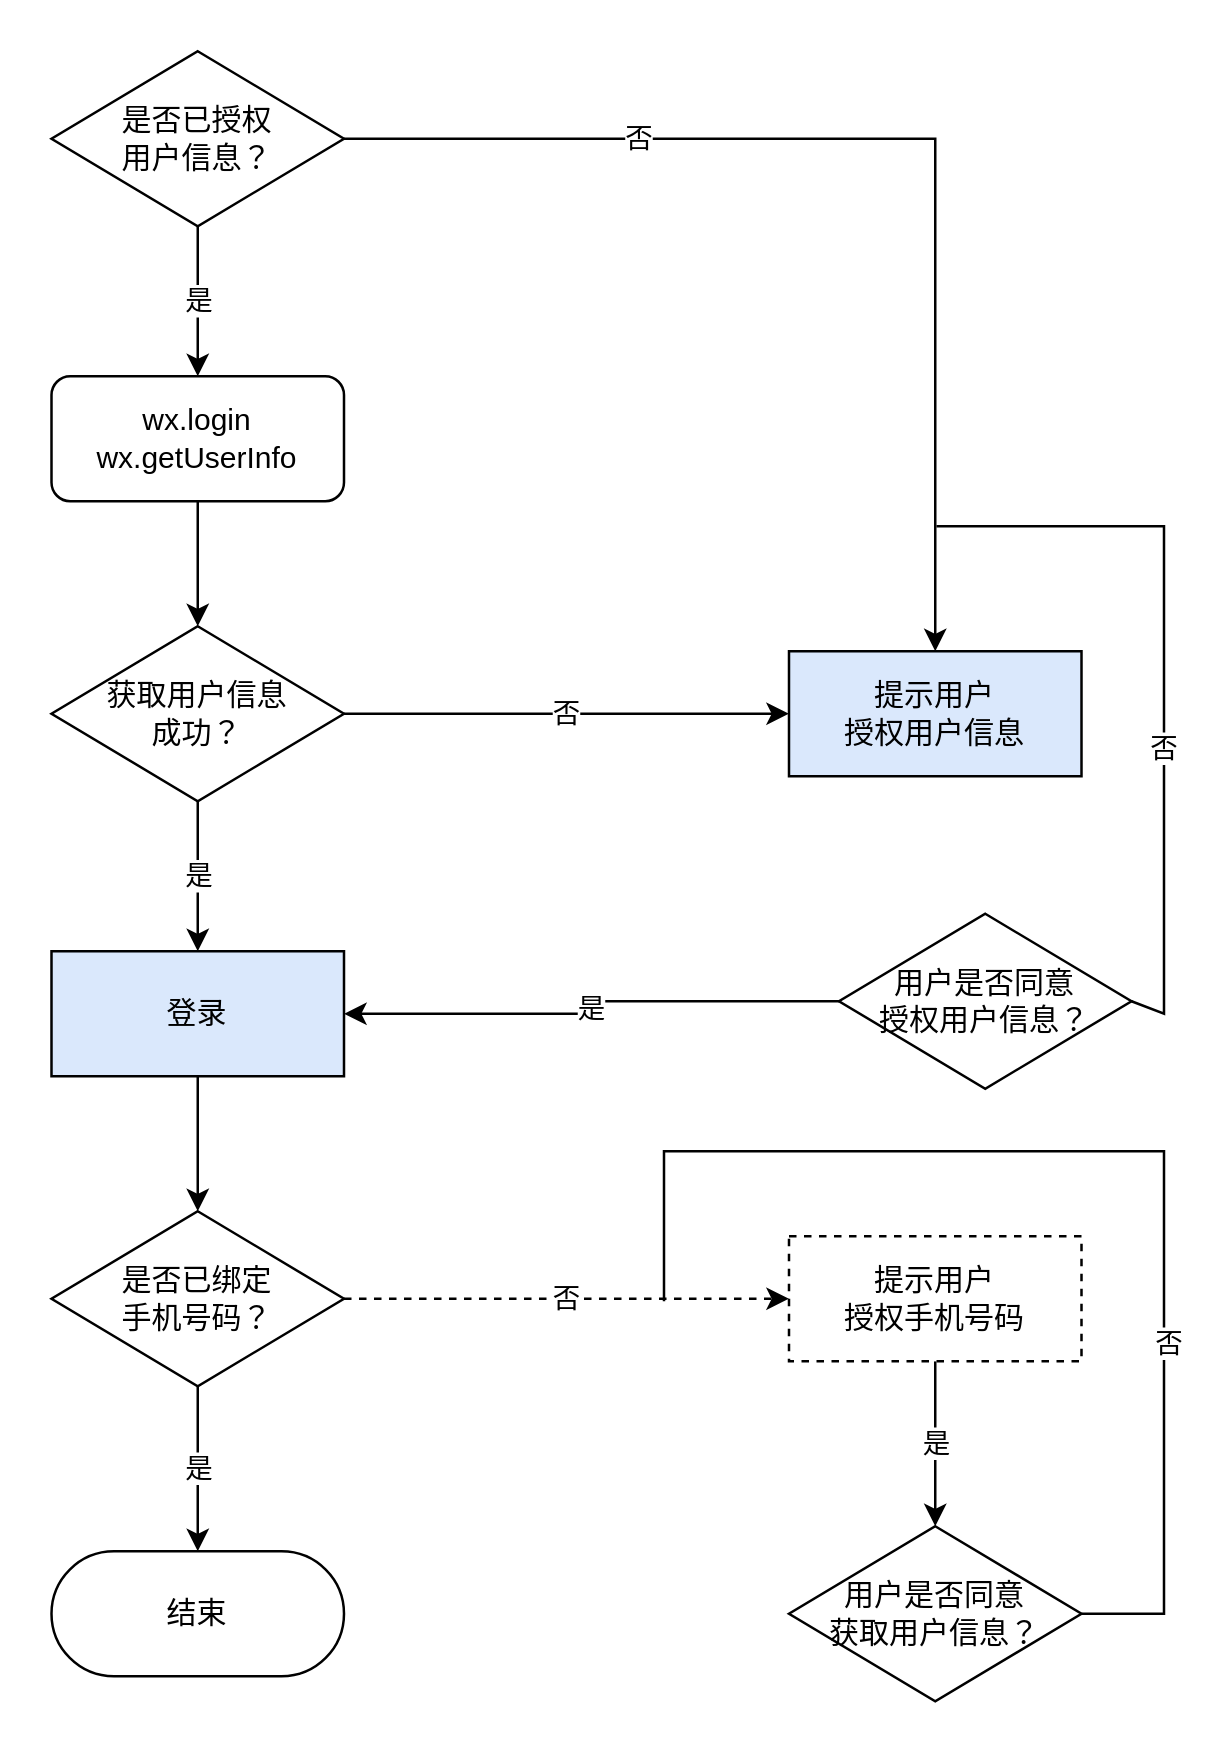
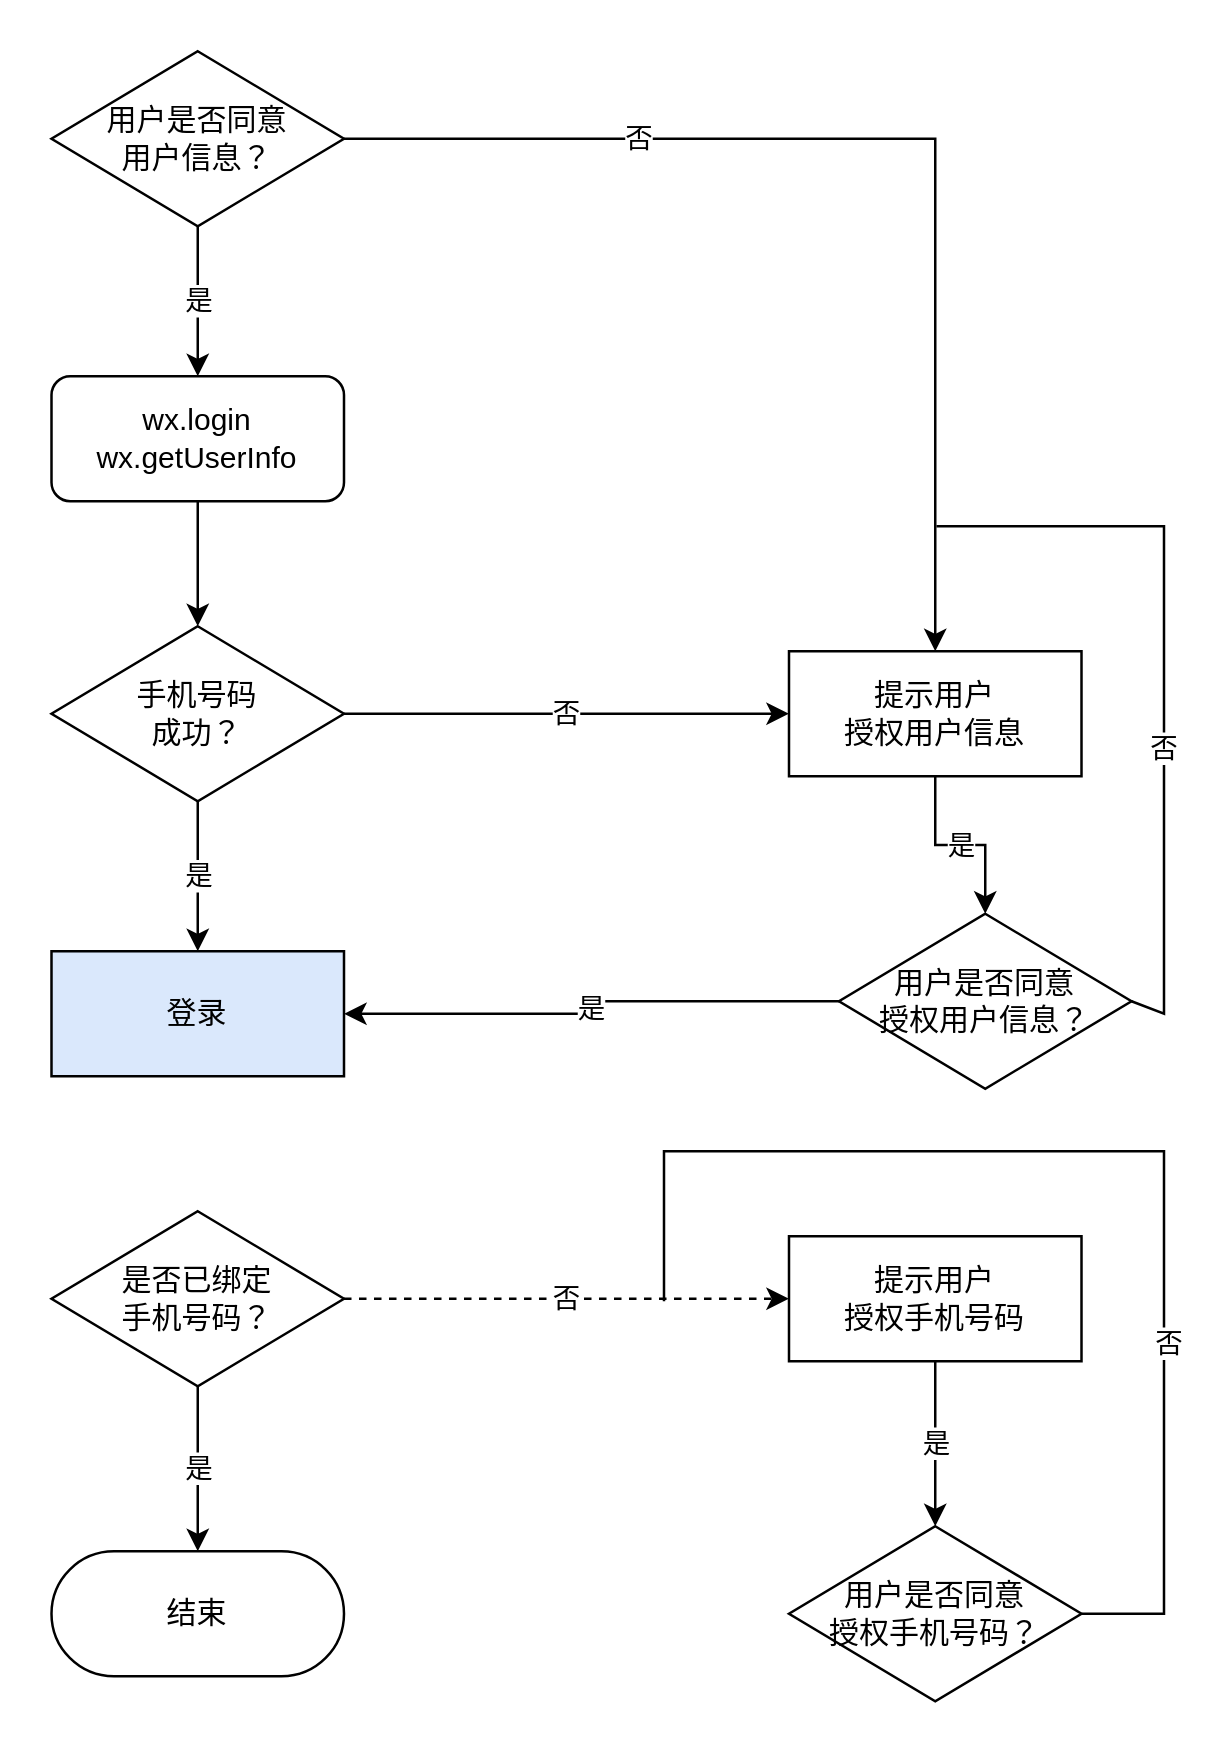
node "是否已授权 用户信息？": label "是否已授权 用户信息？" -> "用户是否同意 用户信息？"
node "获取用户信息 成功？": label "获取用户信息 成功？" -> "手机号码 成功？"
node "提示用户 授权用户信息": fillcolor #dae8fc -> #ffffff
edge "提示用户 授权用户信息" -> "用户是否同意 授权用户信息？": added, label "是"
edge "登录" -> "是否已绑定 手机号码？": removed
node "提示用户 授权手机号码": style dashed -> solid
node "用户是否同意 获取用户信息？": label "用户是否同意 获取用户信息？" -> "用户是否同意 授权手机号码？"
